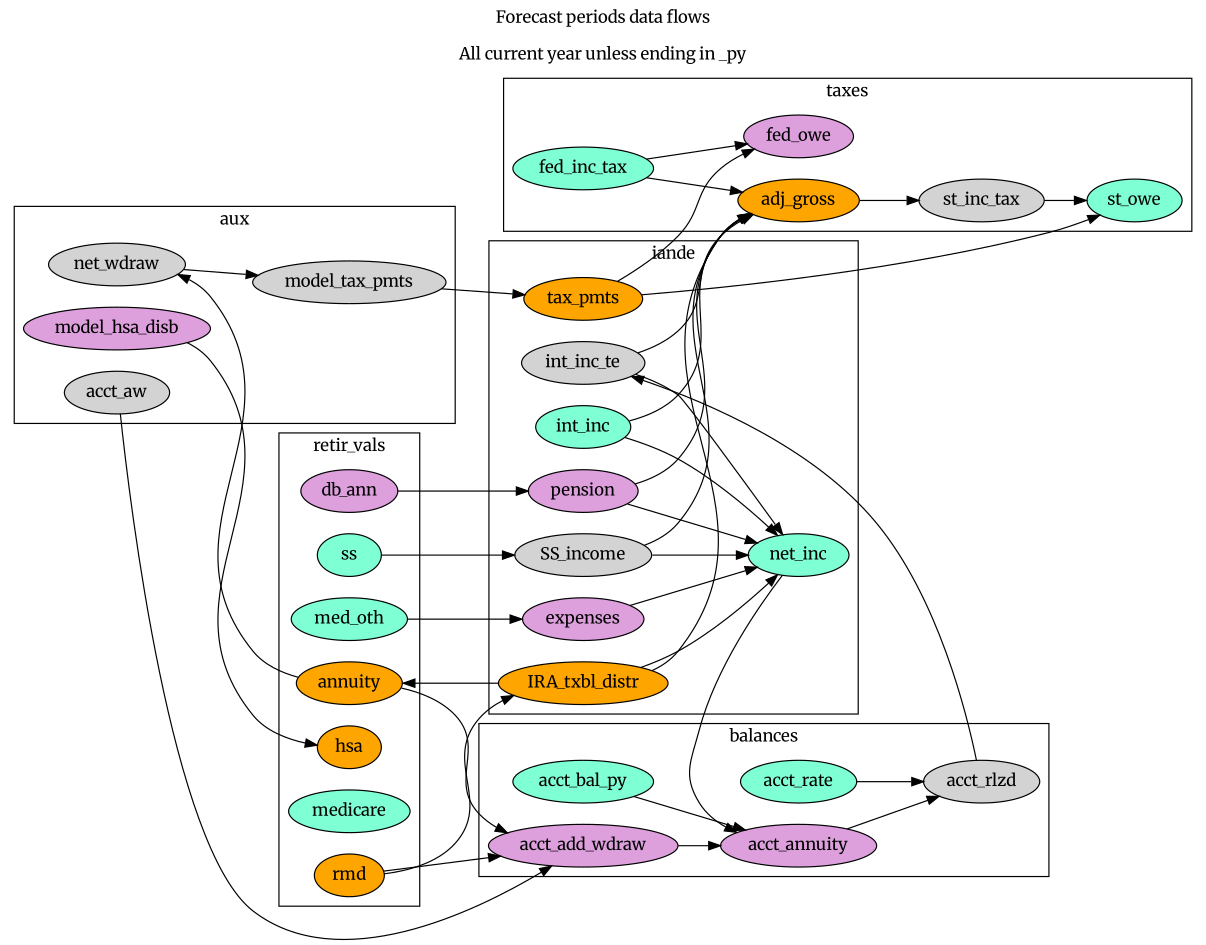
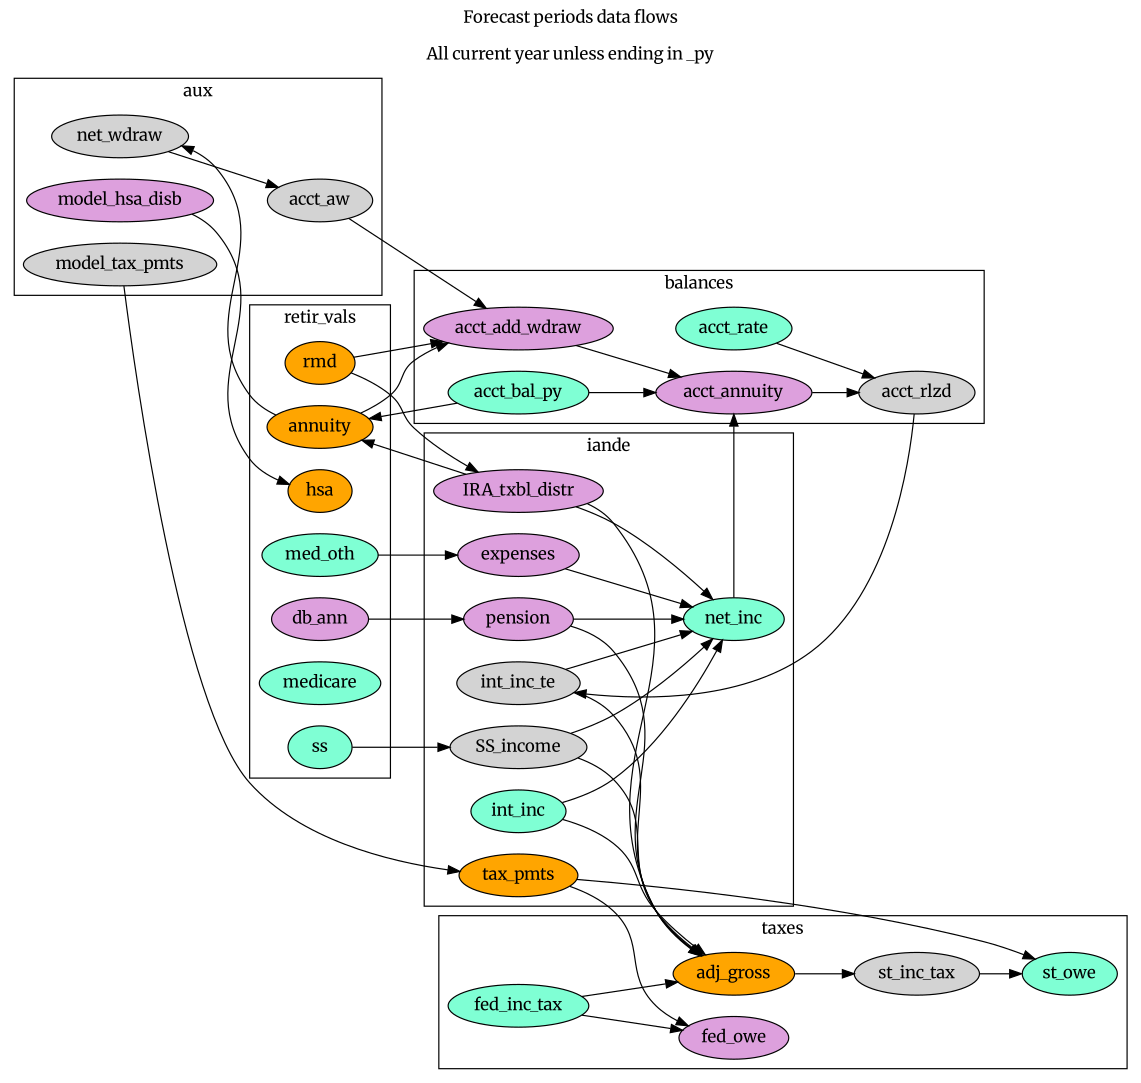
edge "net_wdraw" -> "model_tax_pmts": now "net_wdraw" -> "acct_aw"
edge "acct_bal_py" -> "annuity": added
node "IRA_txbl_distr": fillcolor orange -> plum
